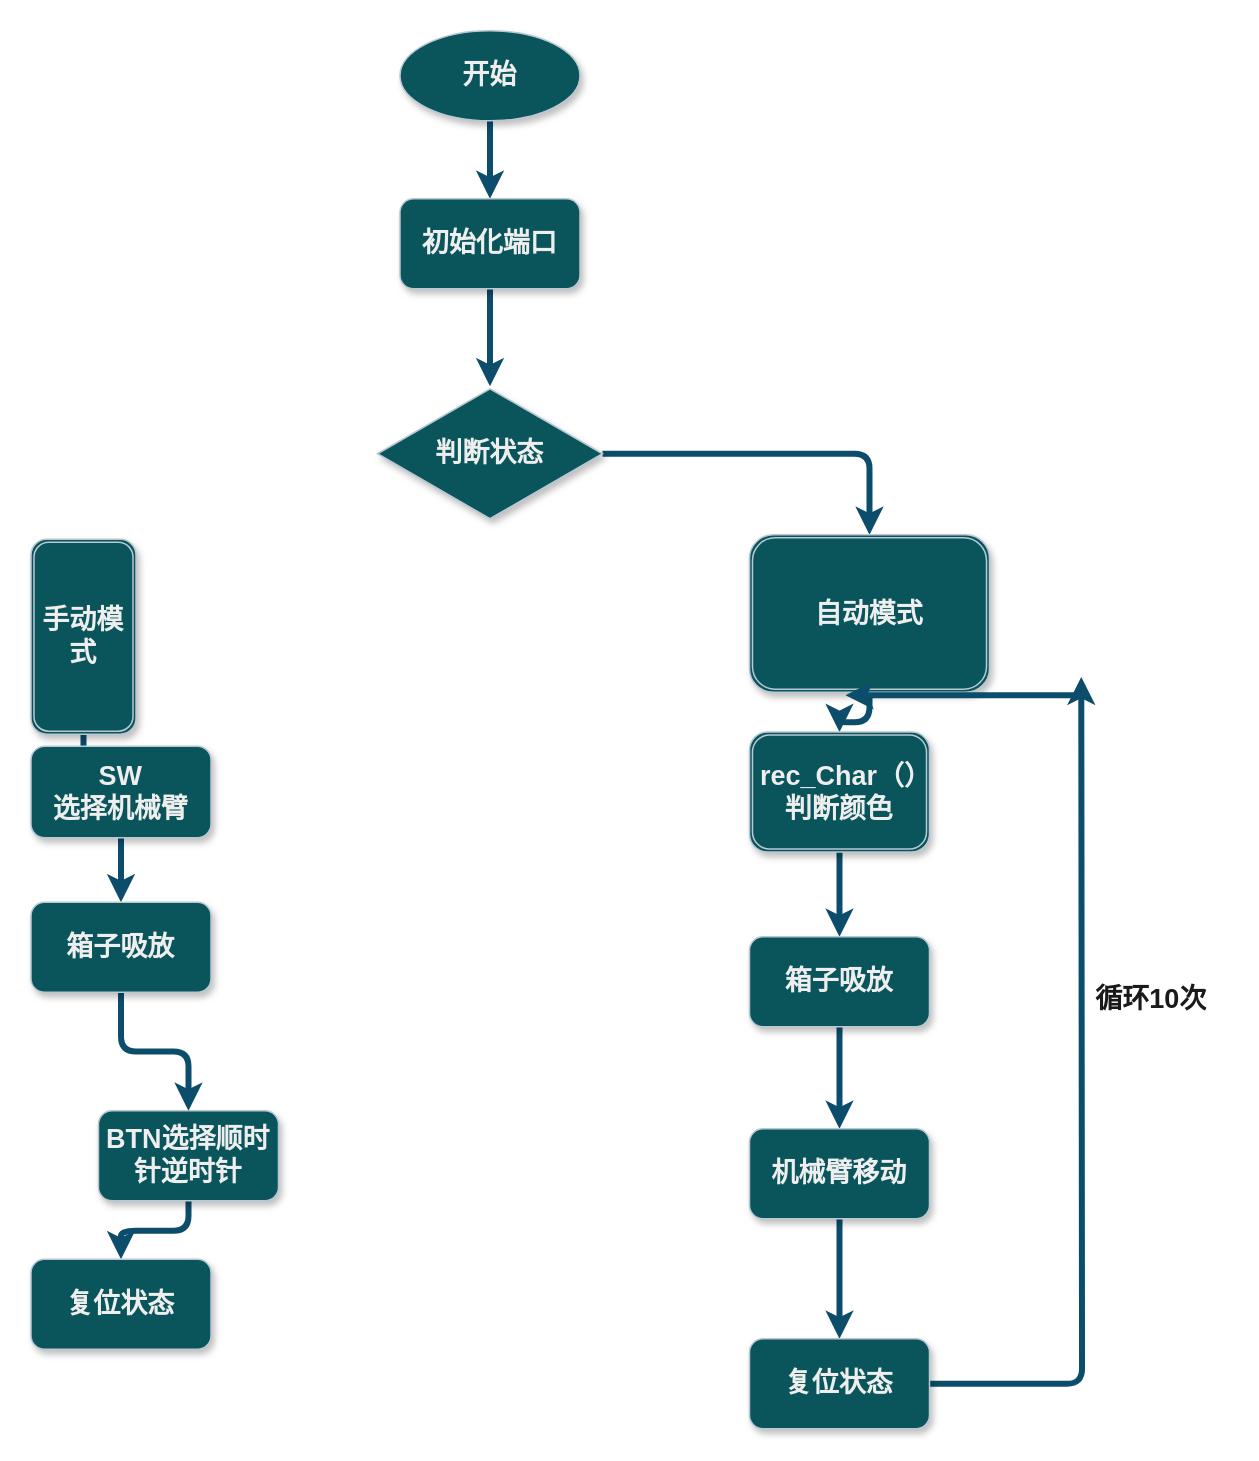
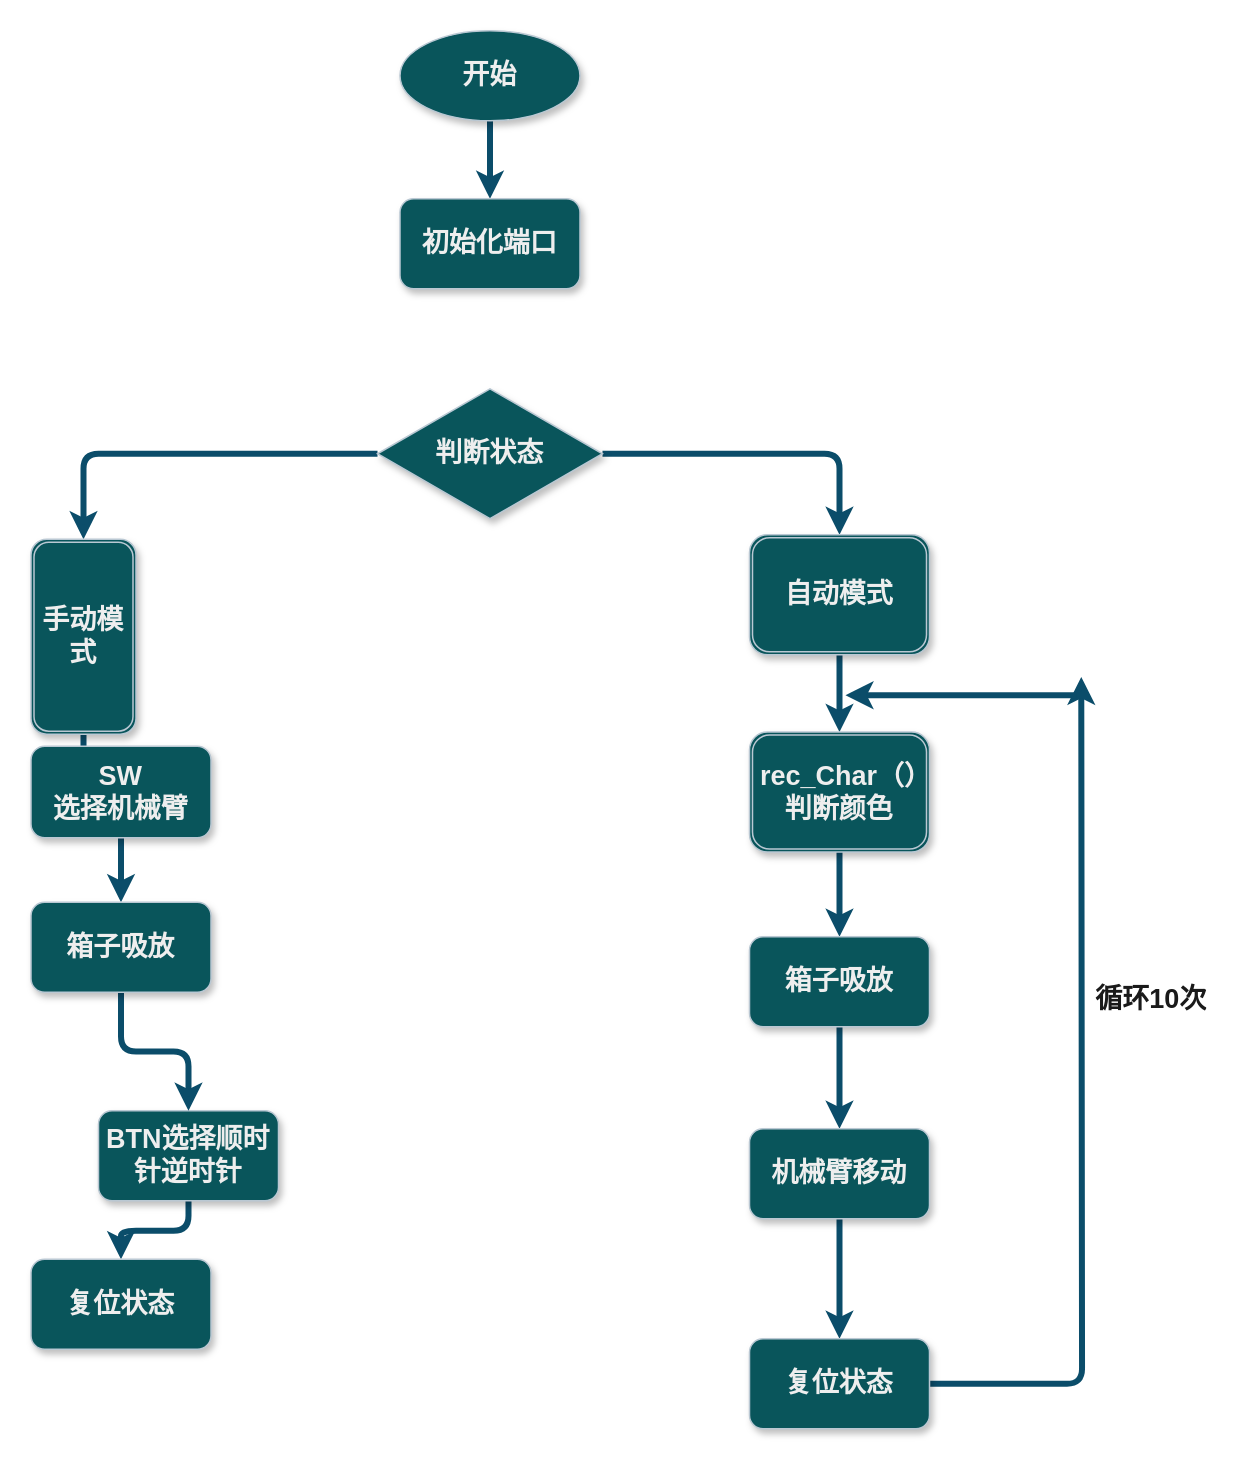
edge "初始化端口" -> "判断状态": removed
edge "判断状态" -> "手动模式": added
node "自动模式": size 240x158 -> 180x120
